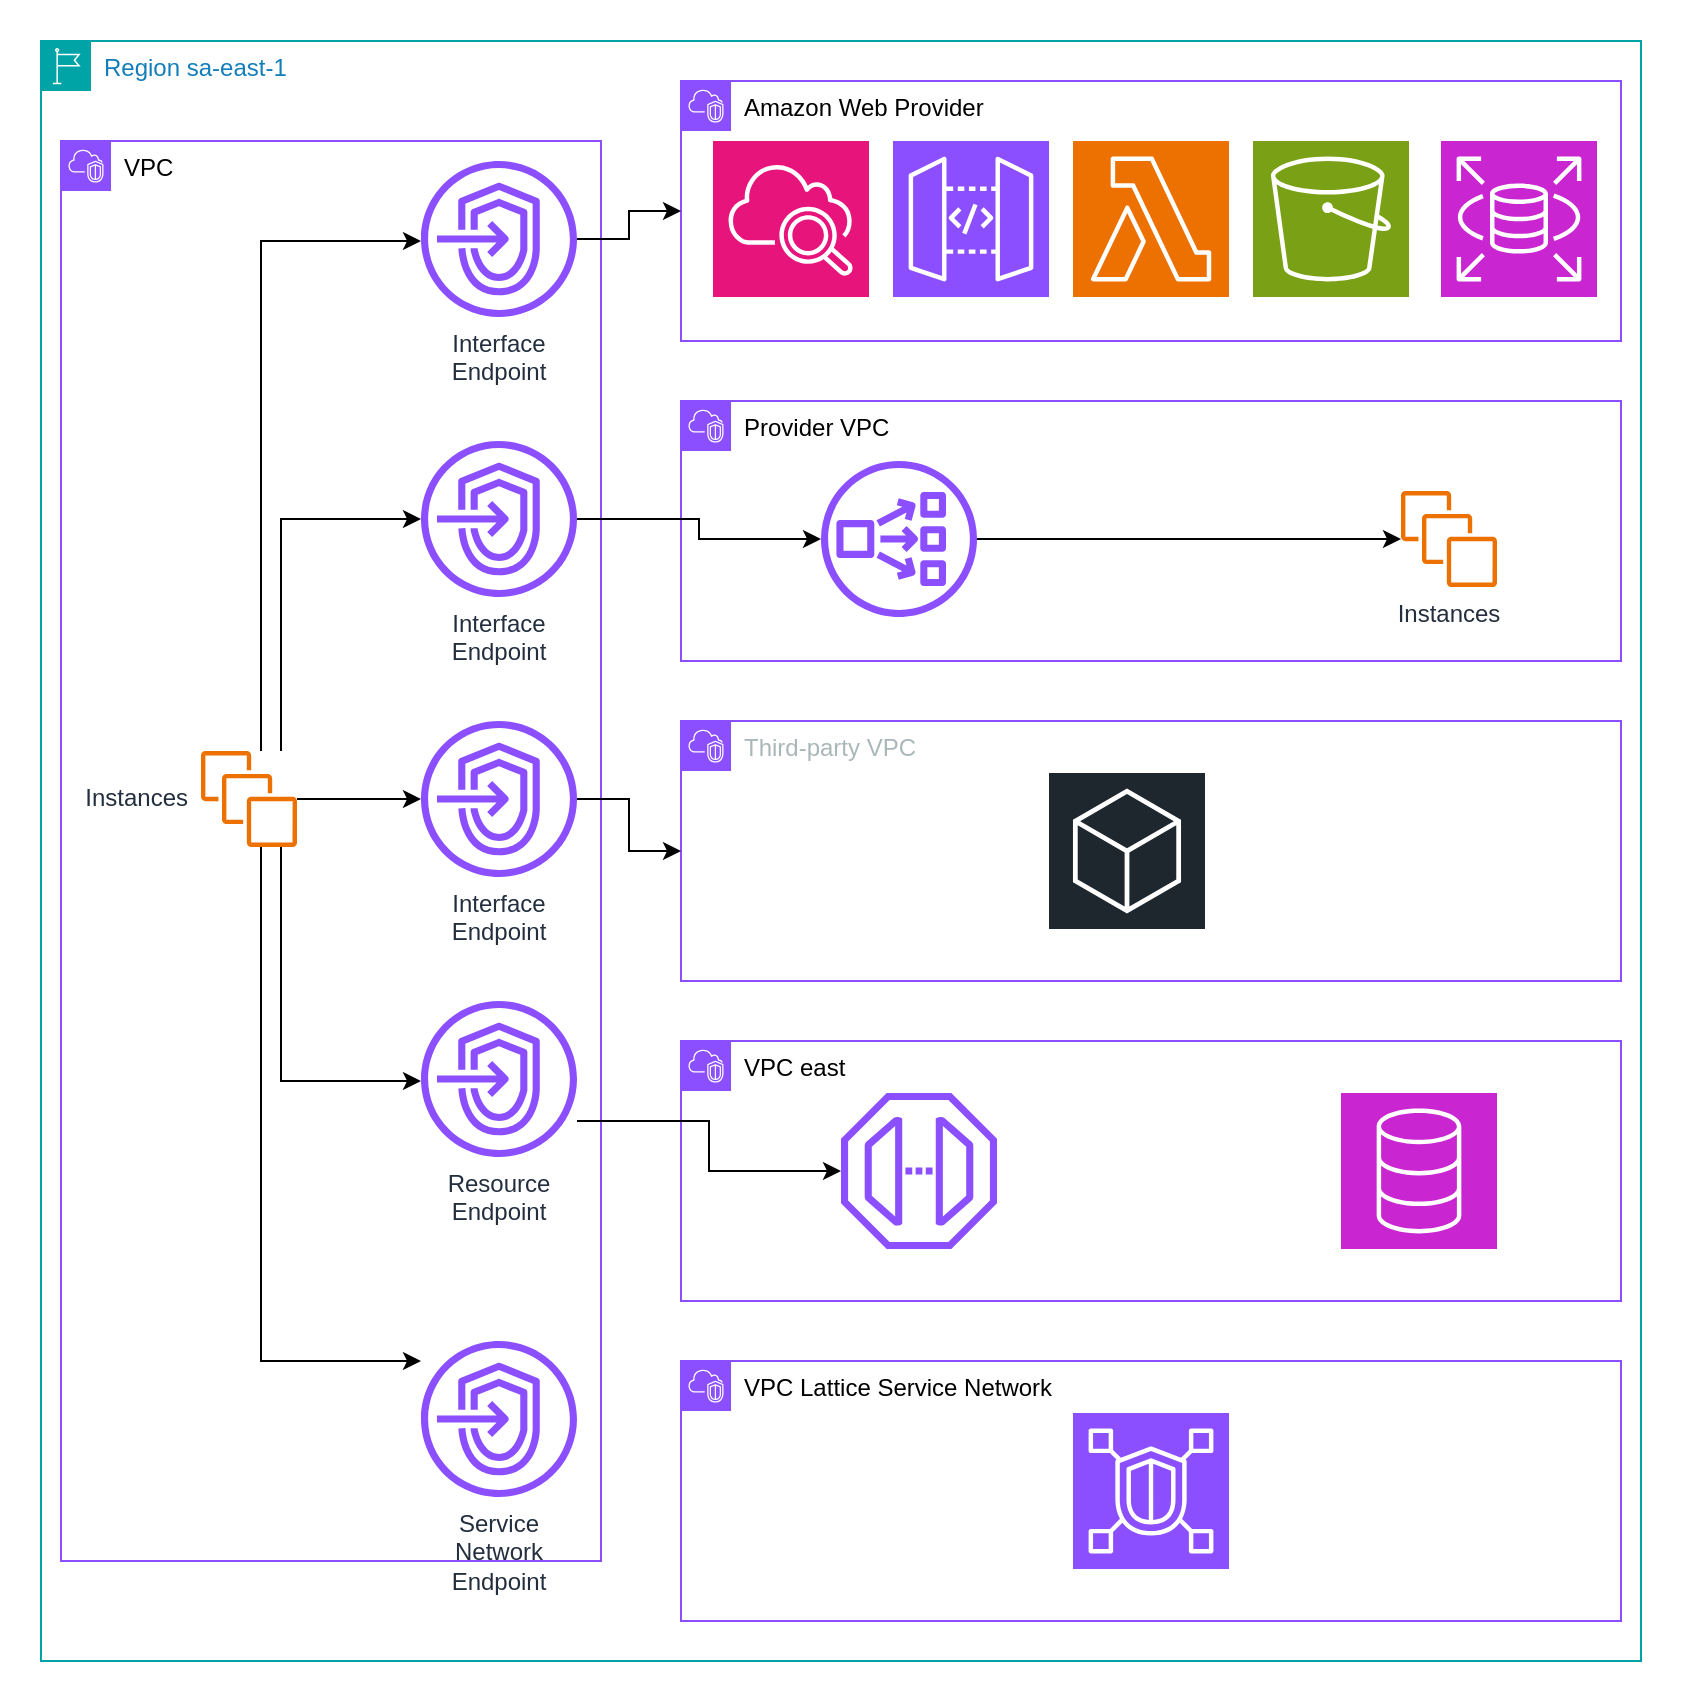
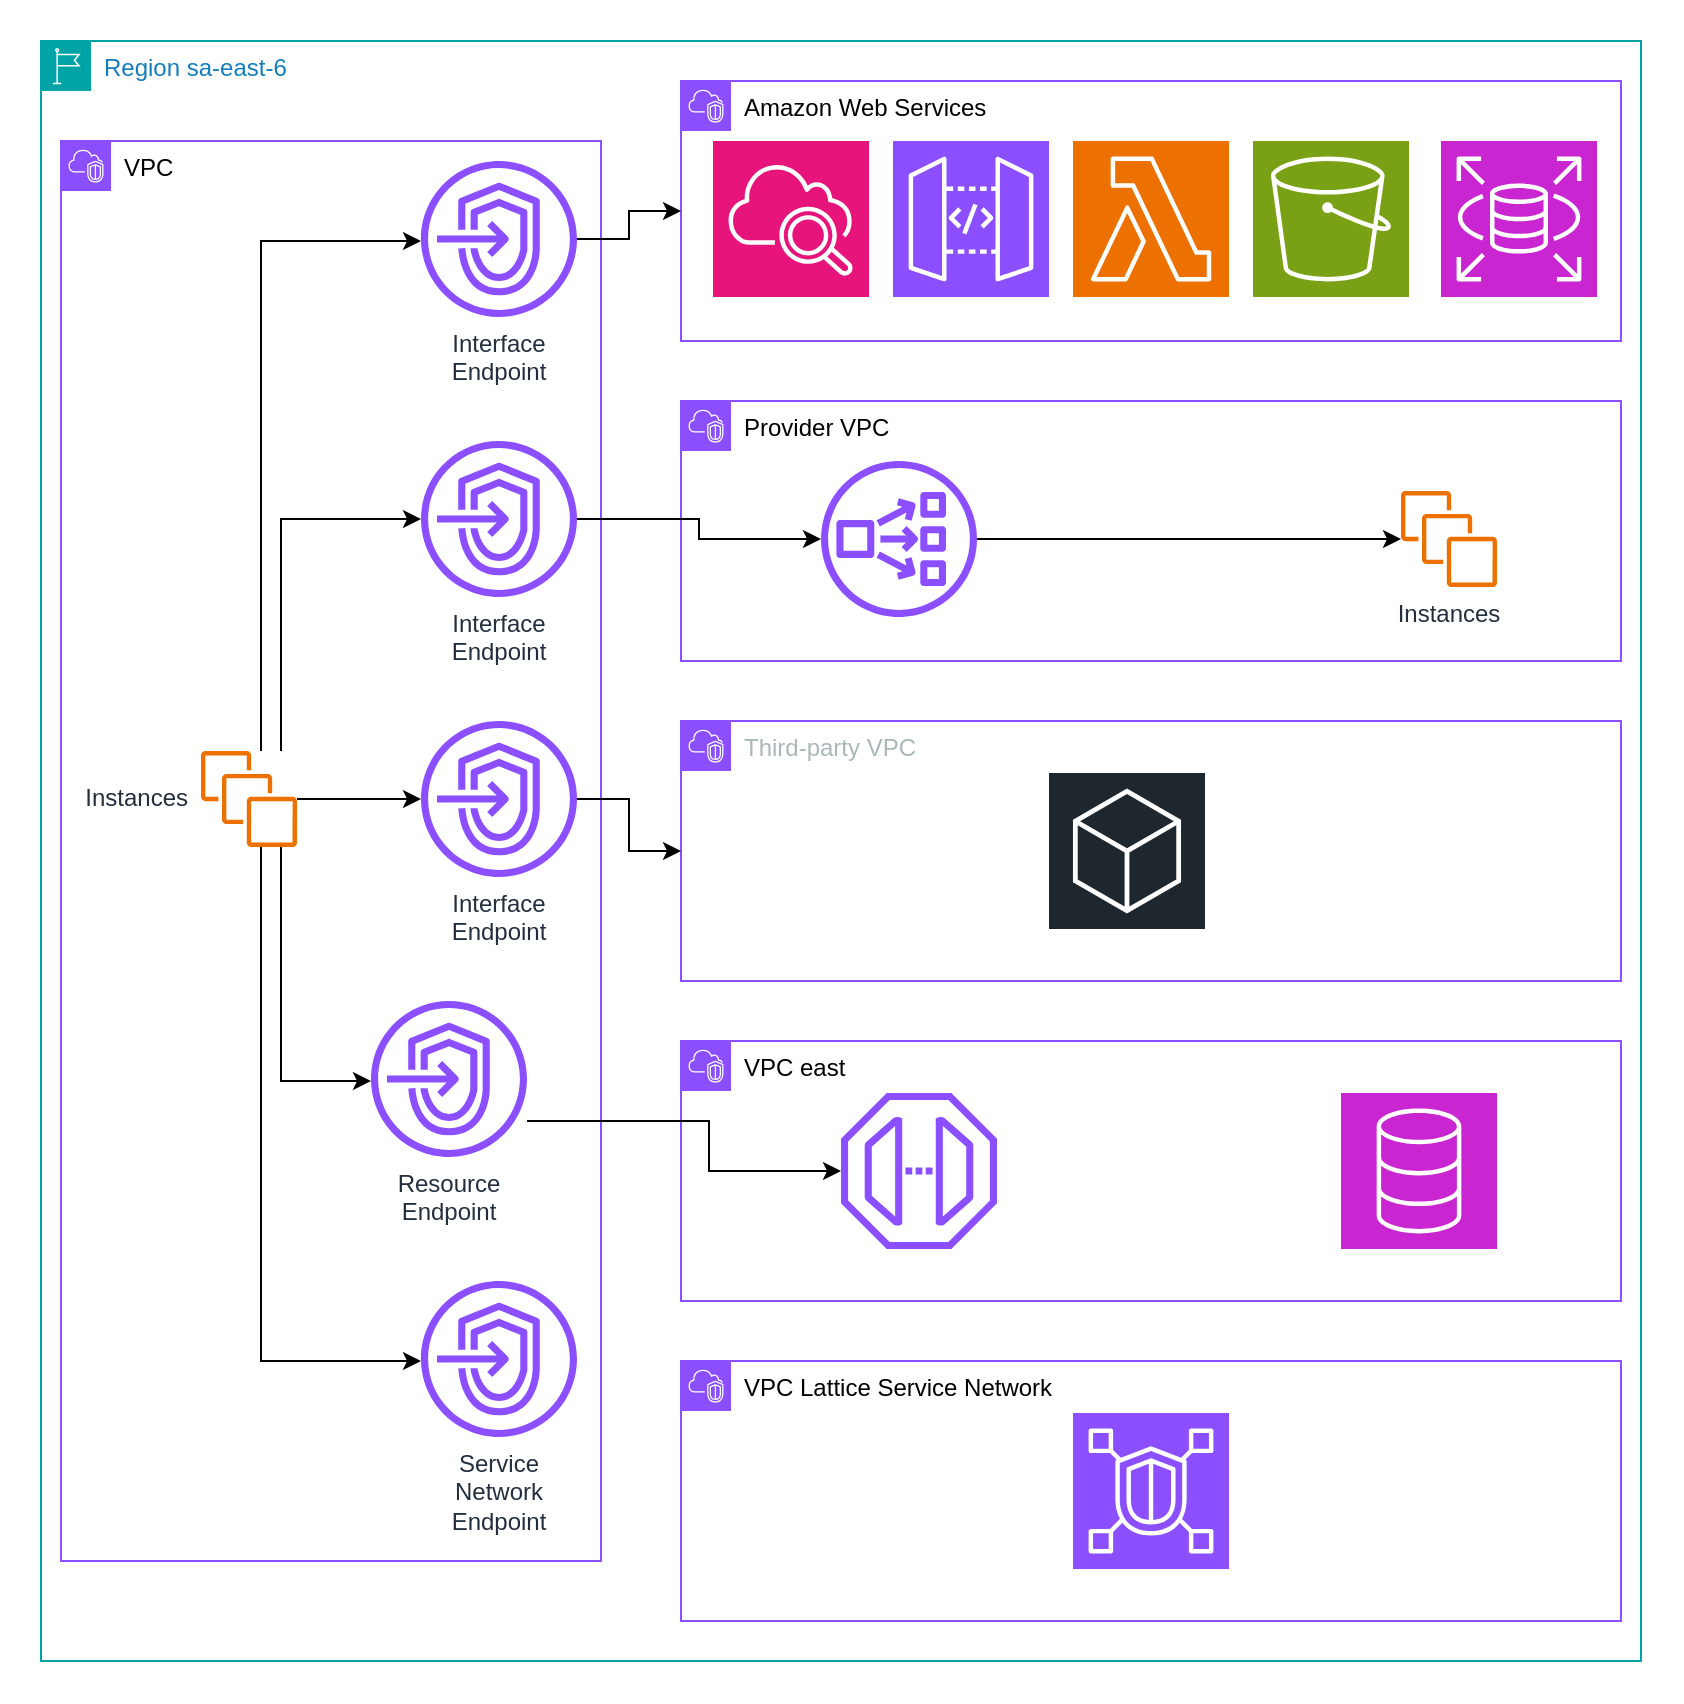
node "Region sa-east-1": label "Region sa-east-1" -> "Region sa-east-6"
node "Amazon Web Provider": label "Amazon Web Provider" -> "Amazon Web Services"
node "Resource Endpoint": moved (499, 1079) -> (449, 1079)
node "Service Network Endpoint": moved (499, 1419) -> (499, 1359)
